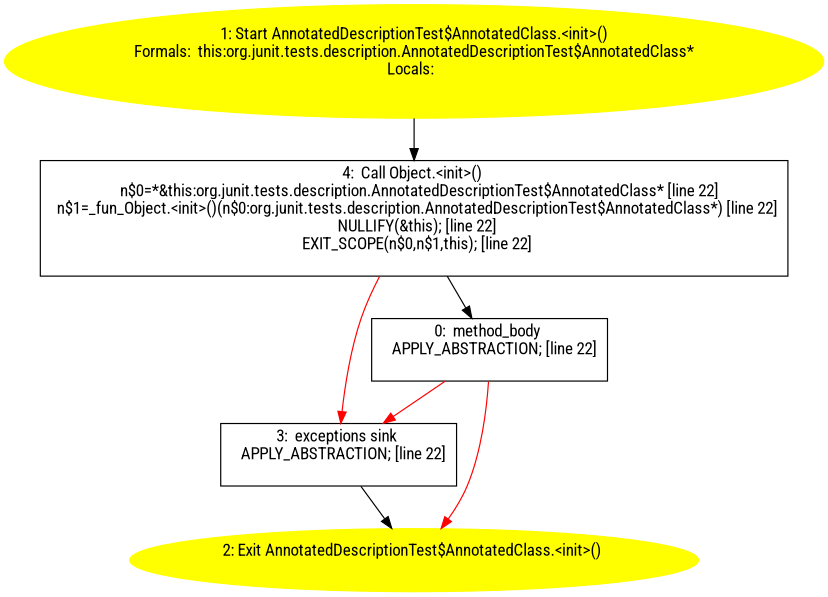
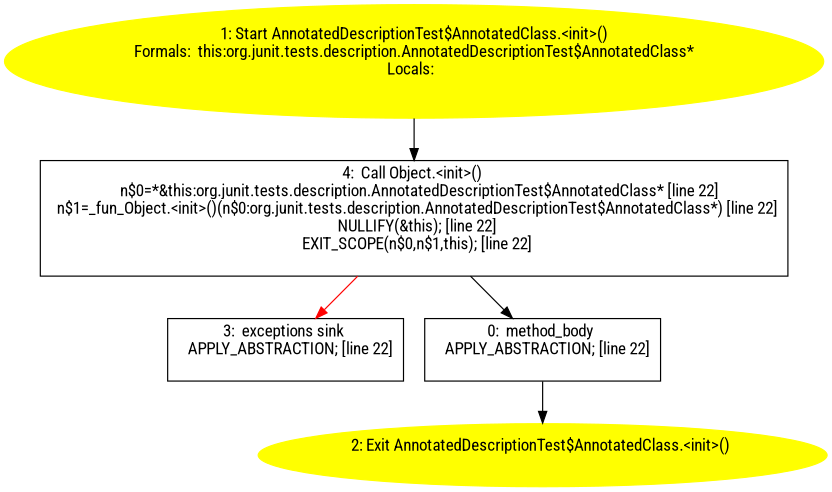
edge "0:  method_body APPLY_ABSTRACTION; [line 22]" -> "3:  exceptions sink APPLY_ABSTRACTION; [line 22]": removed
edge "0:  method_body APPLY_ABSTRACTION; [line 22]" -> "2: Exit AnnotatedDescriptionTest$AnnotatedClass.<init>()": color red -> black
edge "3:  exceptions sink APPLY_ABSTRACTION; [line 22]" -> "2: Exit AnnotatedDescriptionTest$AnnotatedClass.<init>()": removed
